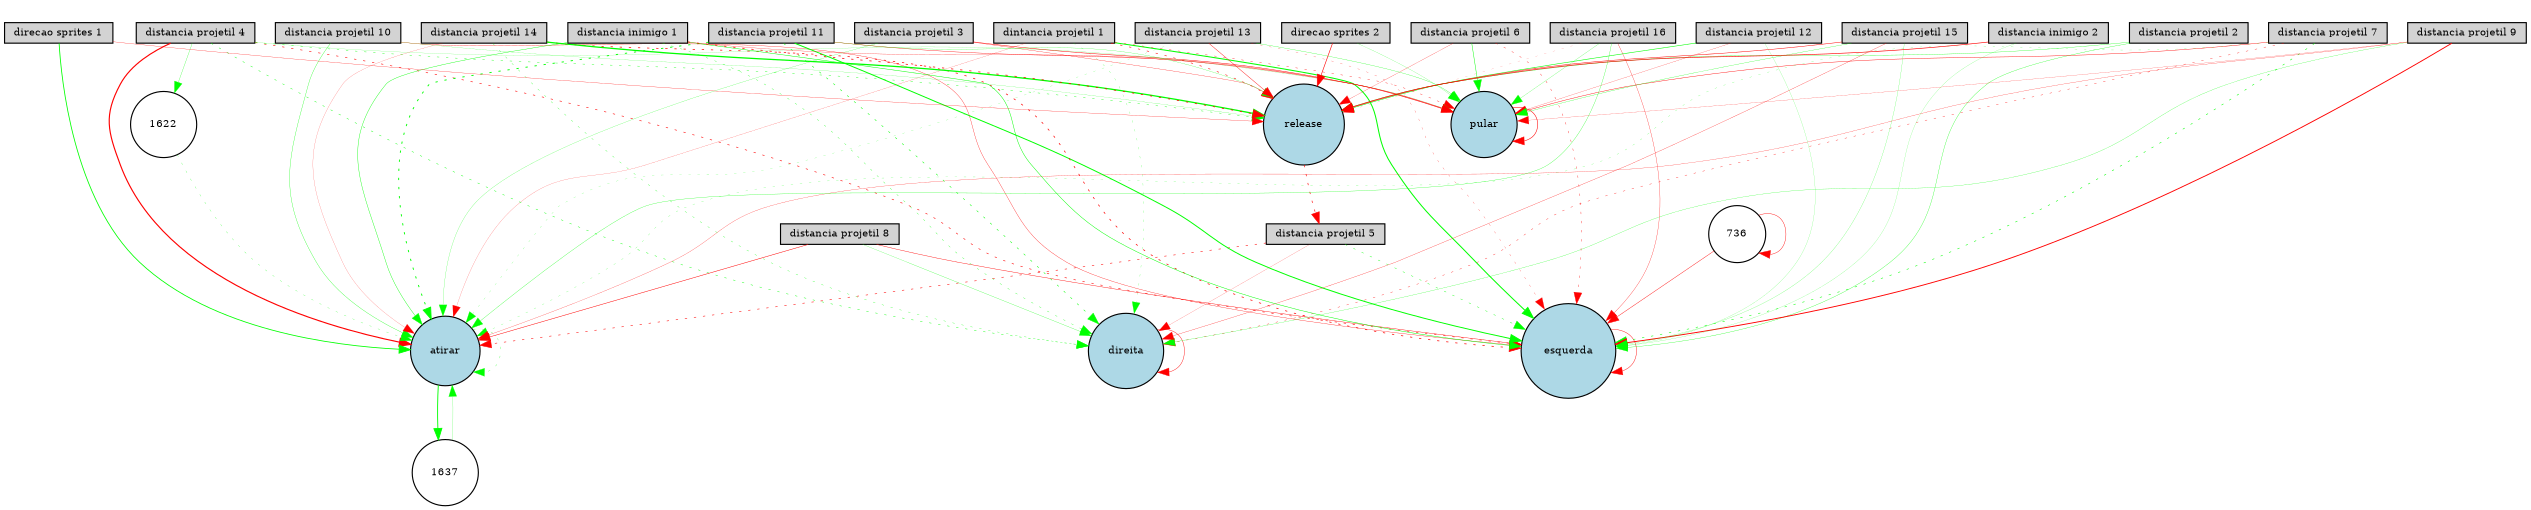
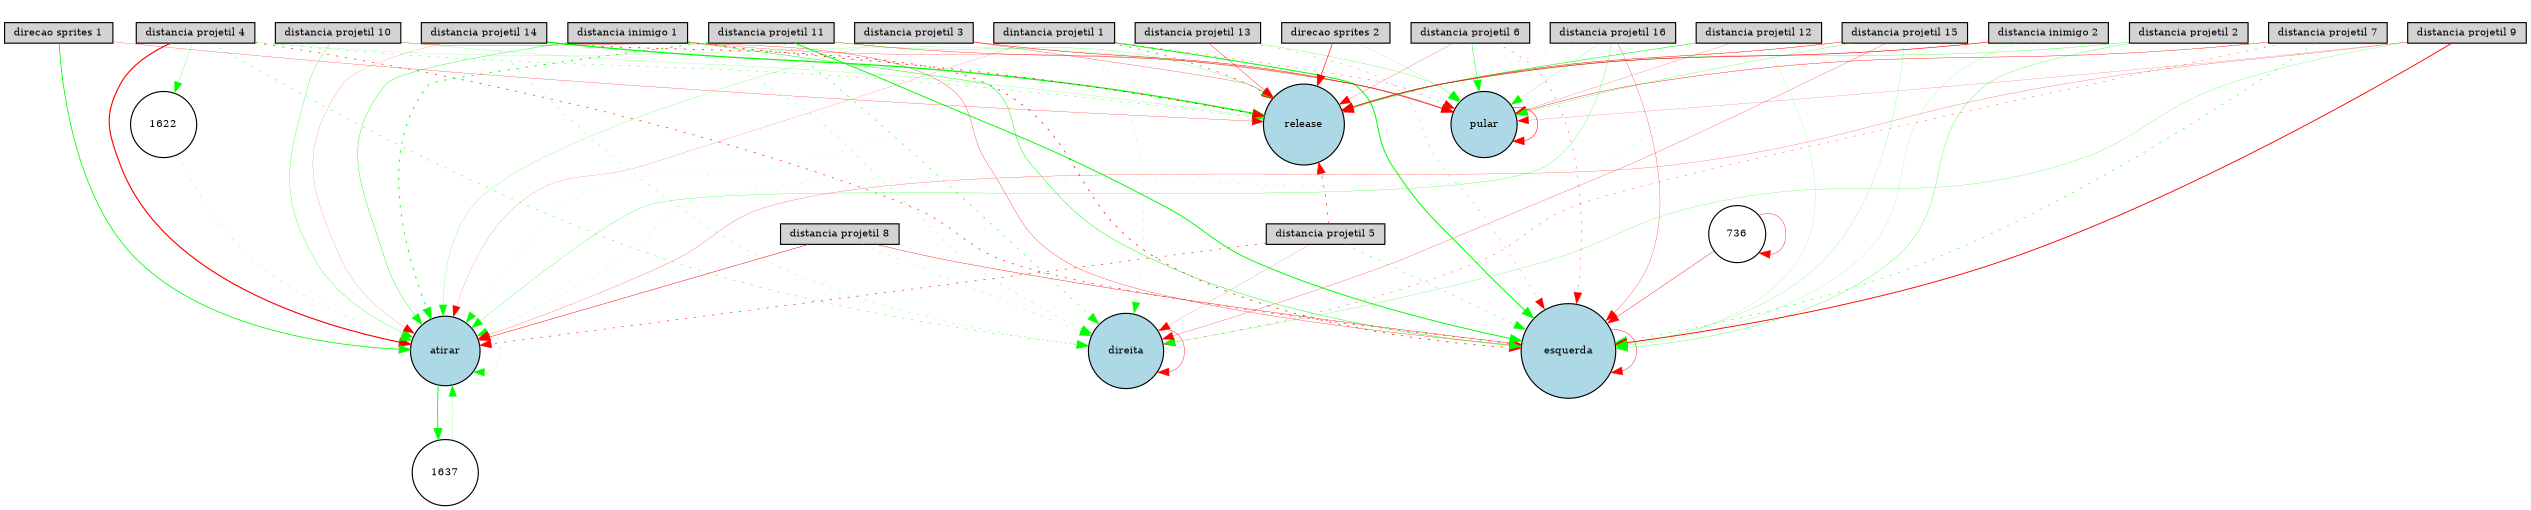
edge "release" -> "distancia projetil 5": reversed
edge "distancia projetil 8" -> "direita": style solid -> dotted
